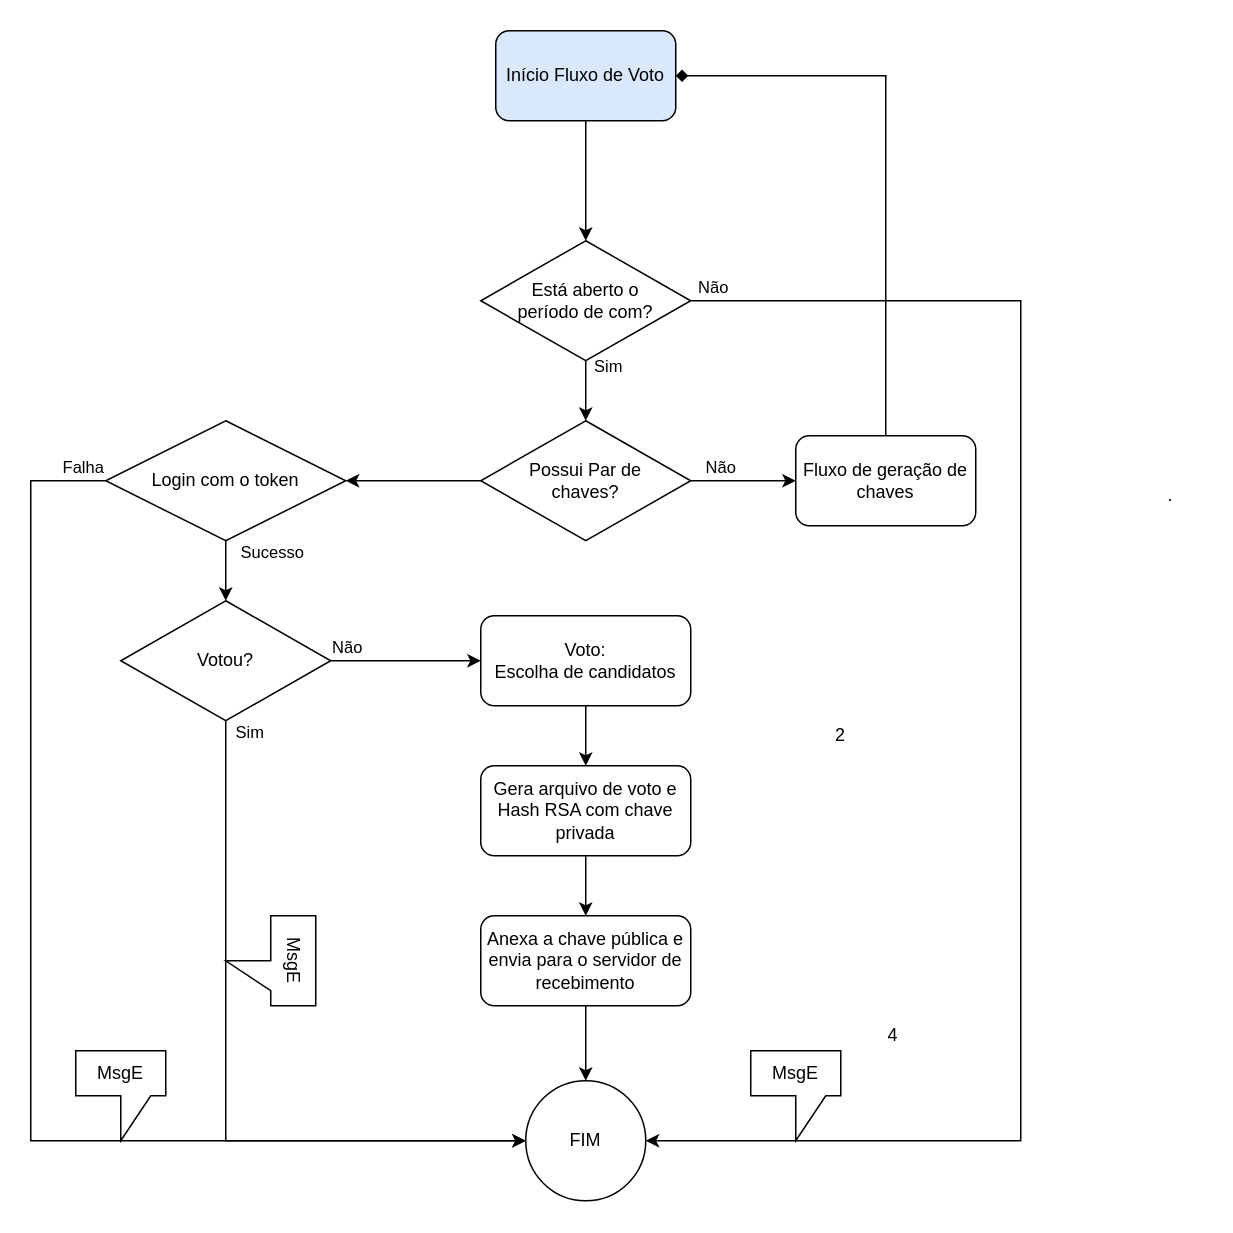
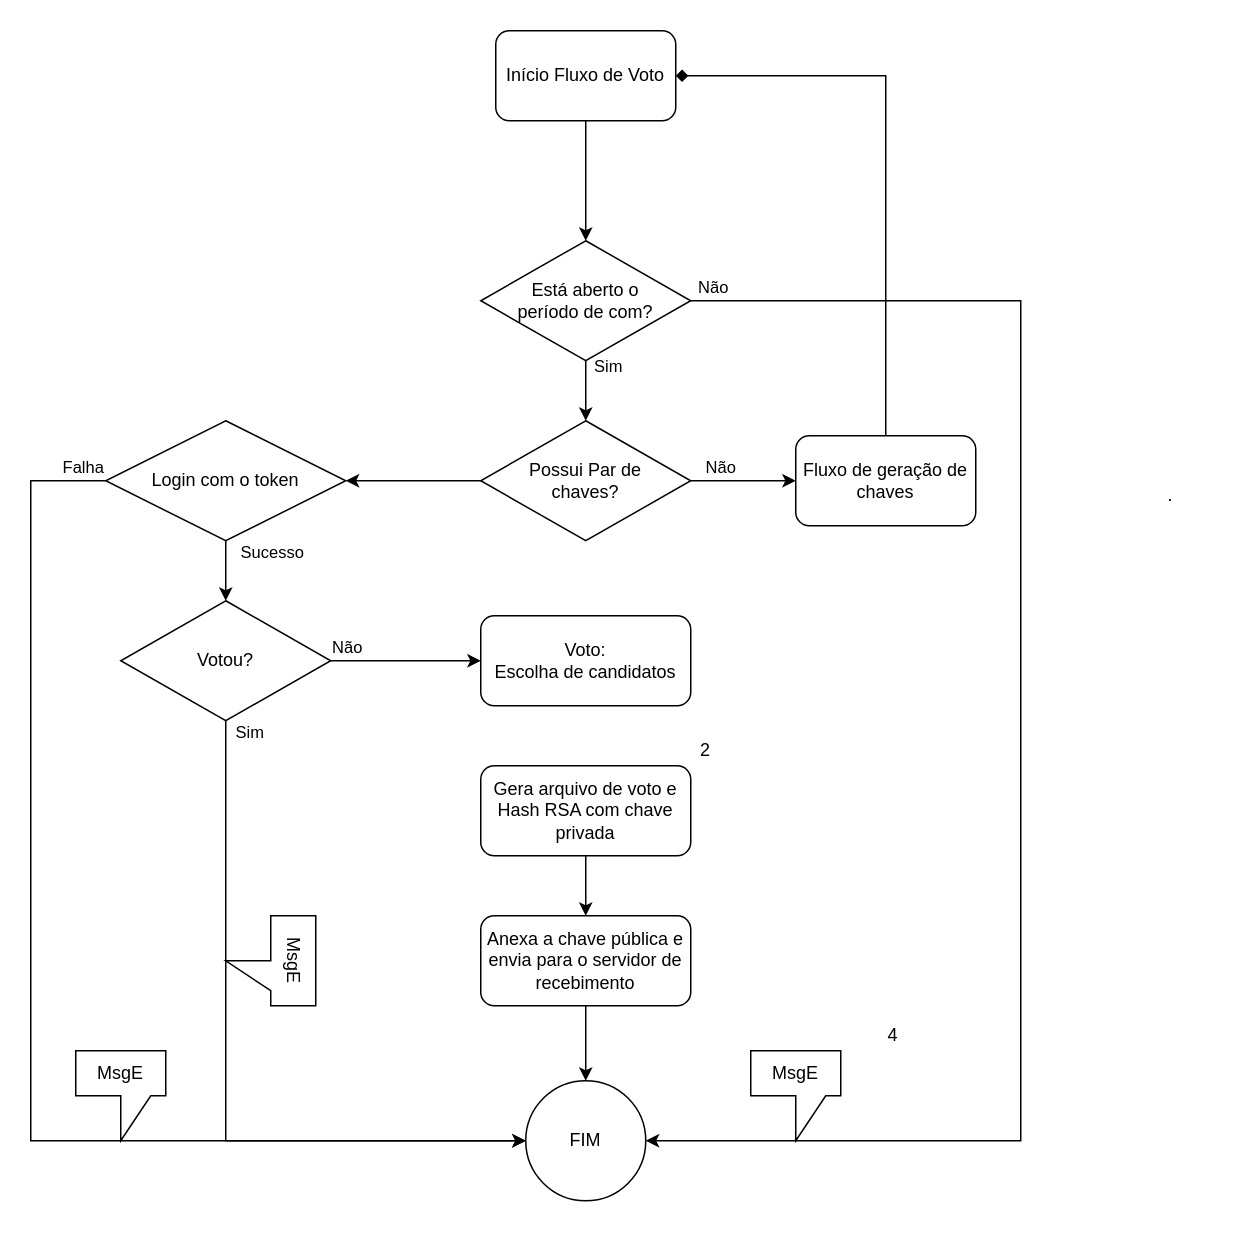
node "Início Fluxo de Voto": fillcolor #dae8fc -> #ffffff
edge "Voto: Escolha de candidatos" -> "Gera arquivo de voto e Hash RSA com chave privada": removed
node "2": moved (841, 736) -> (706, 751)
